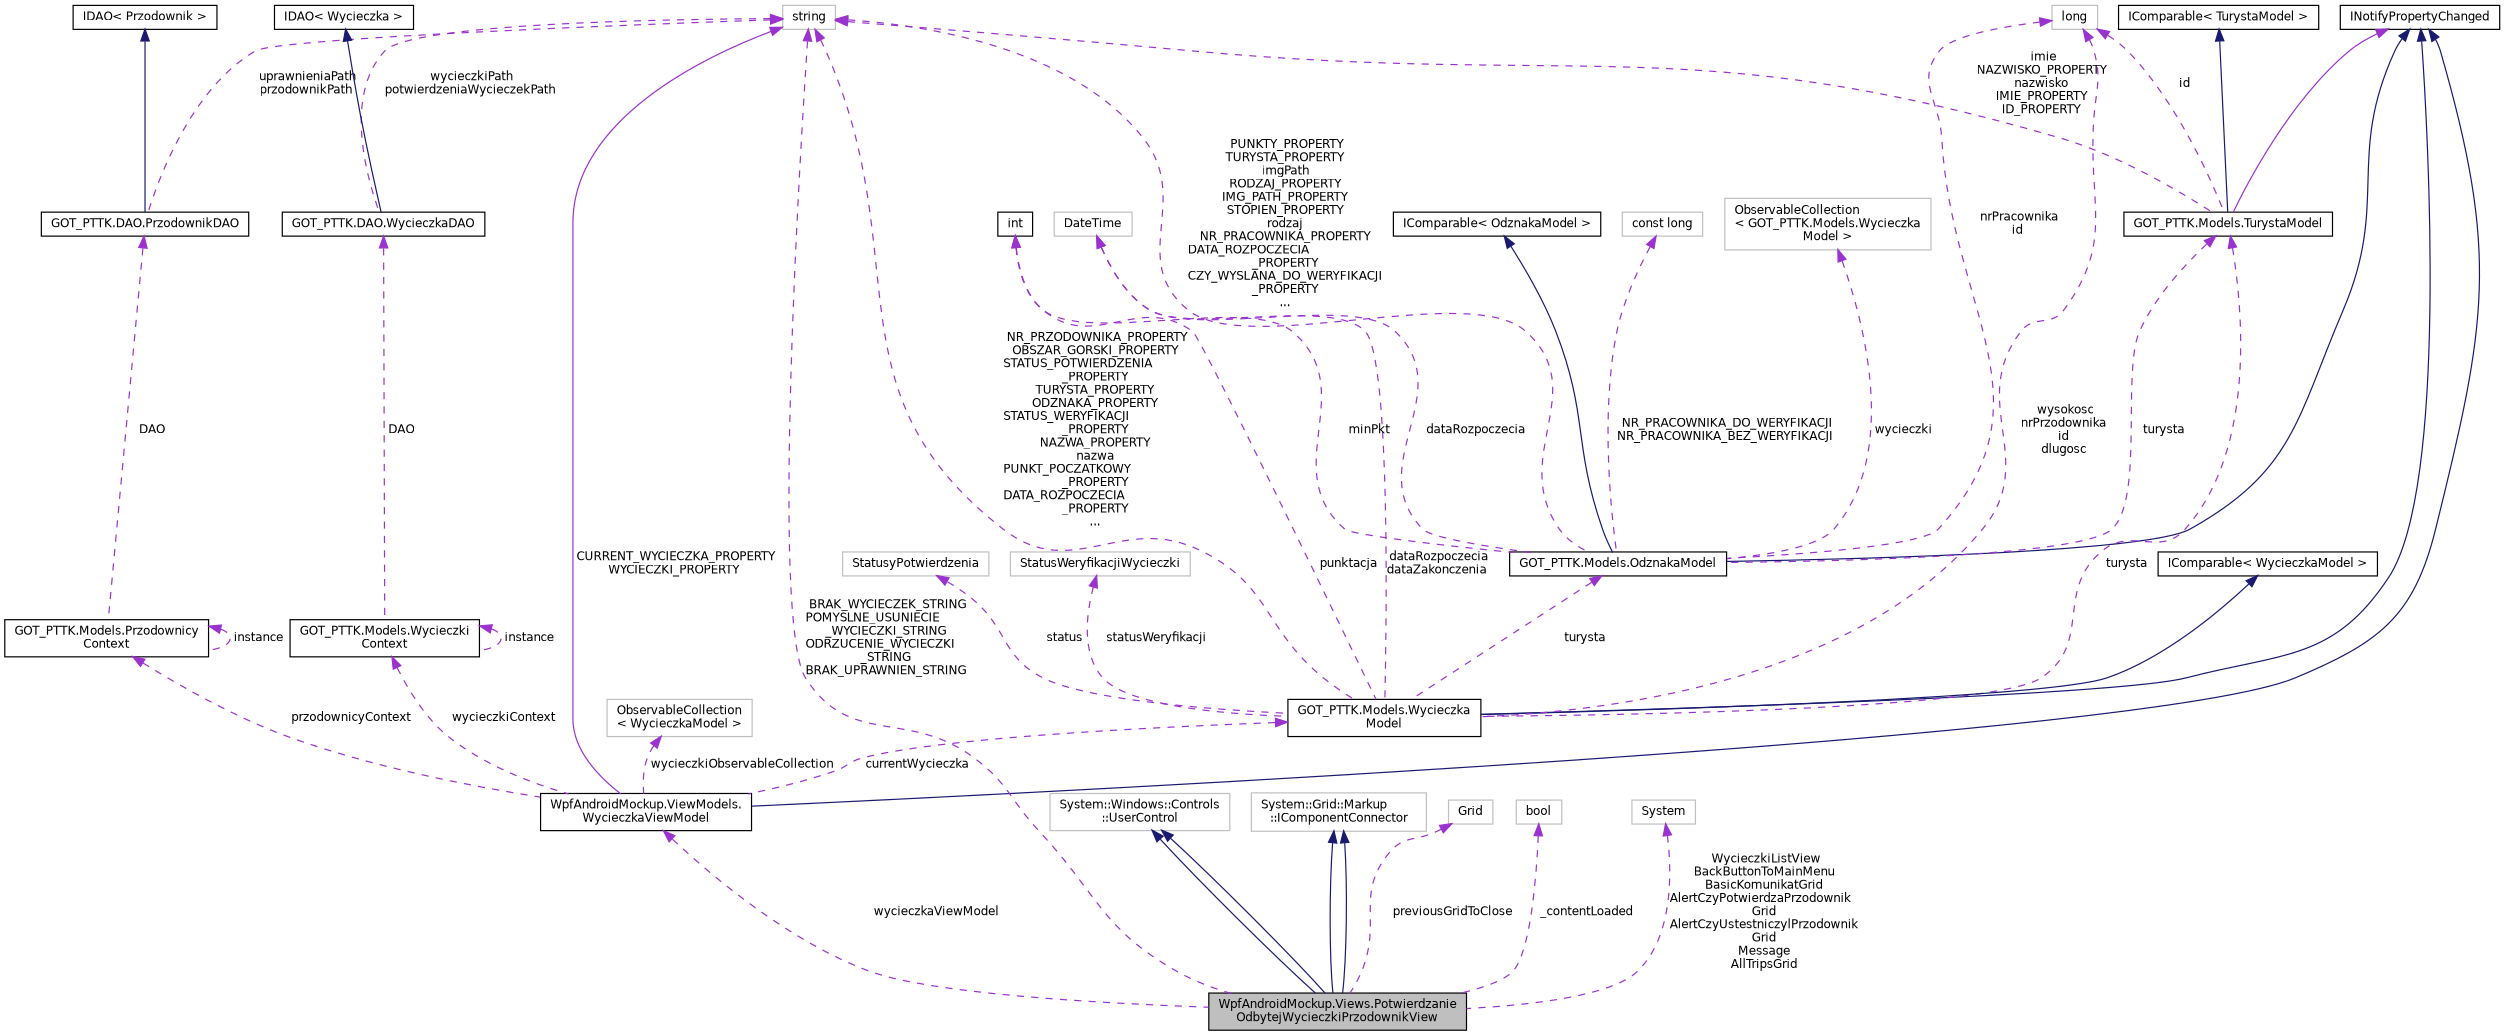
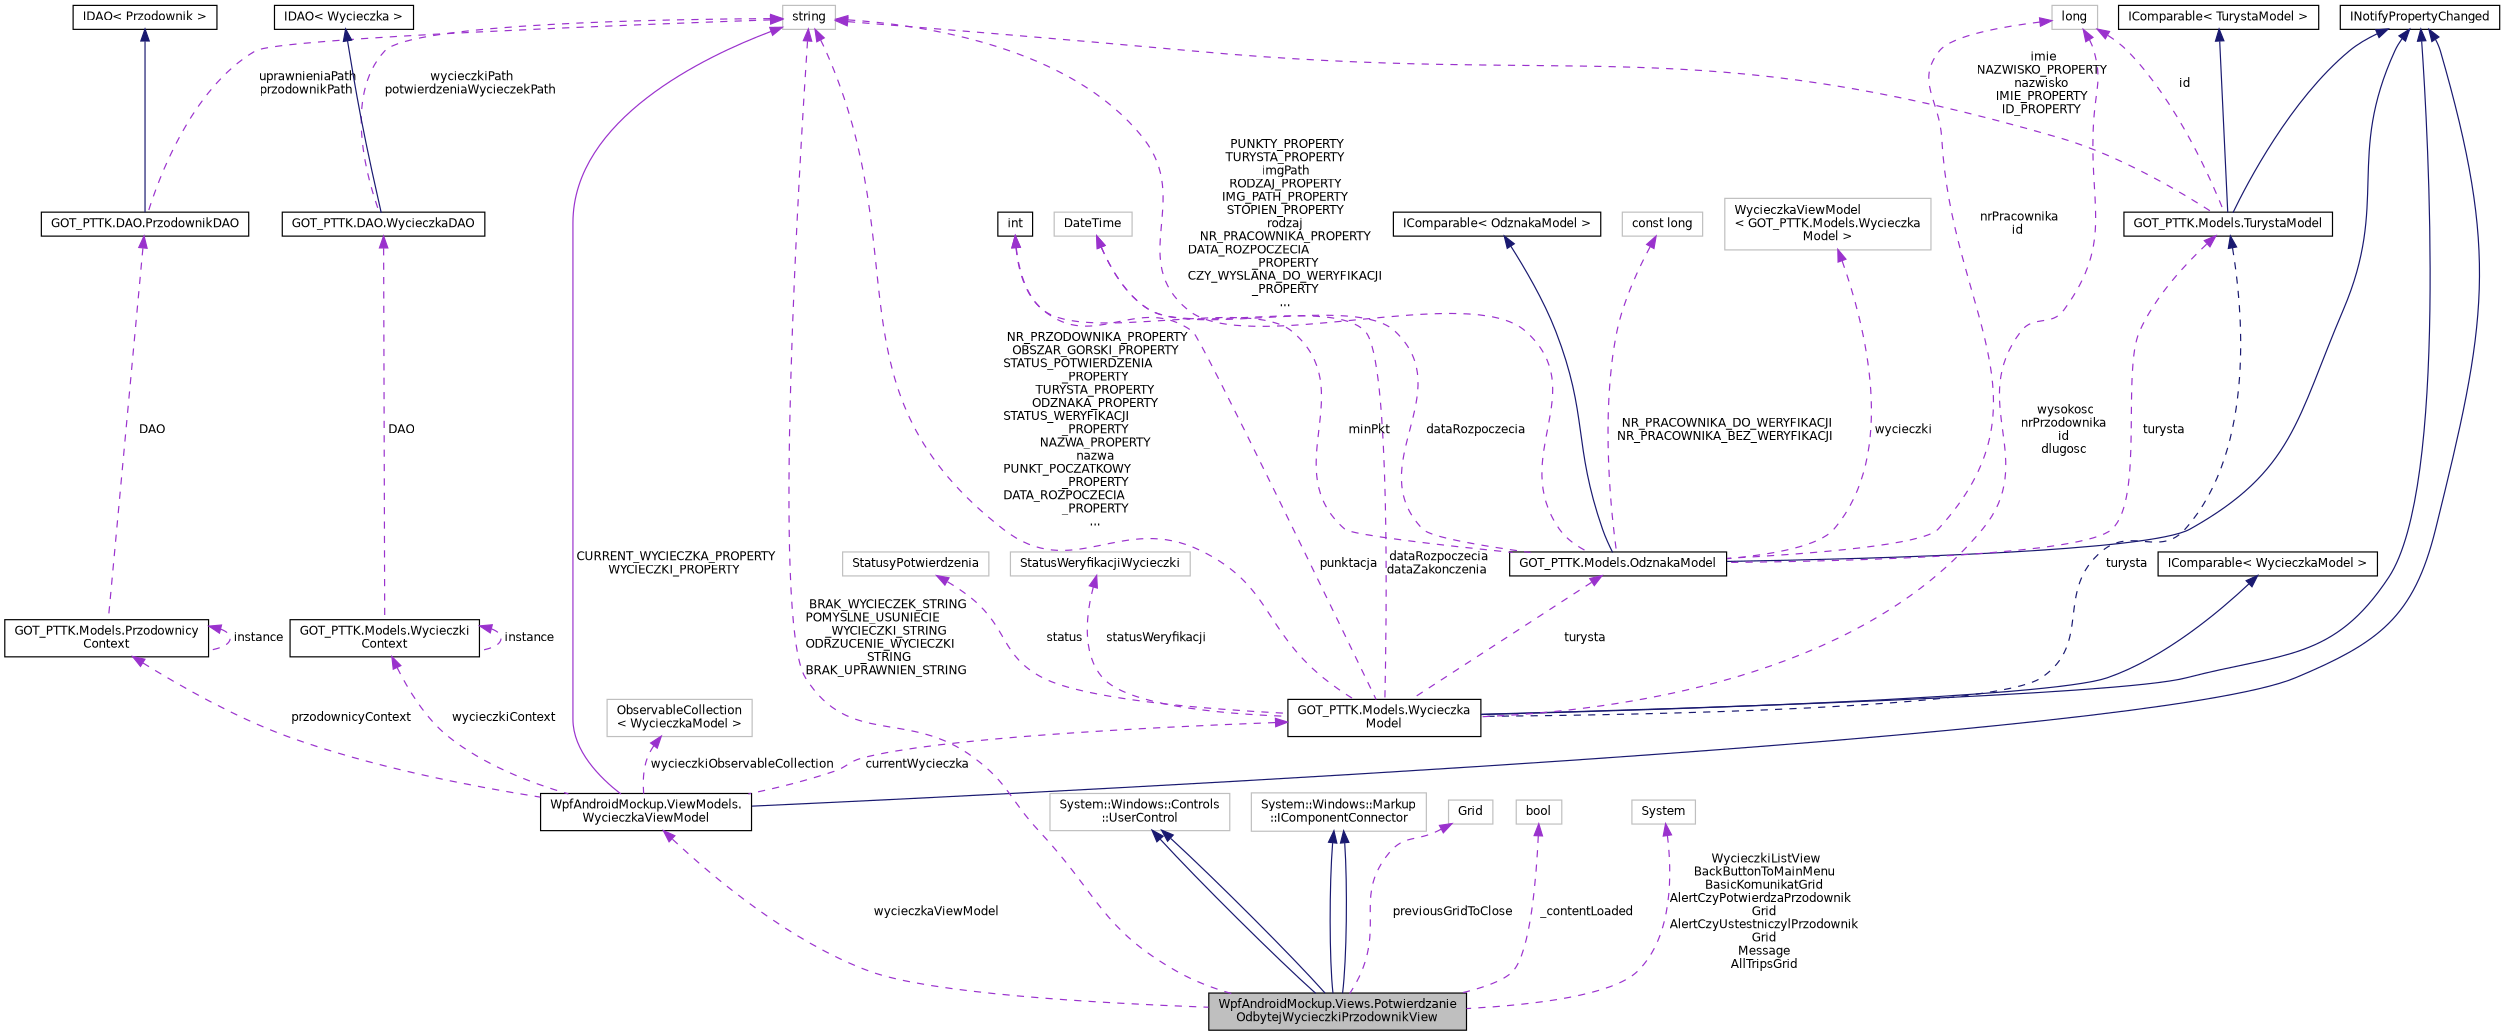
edge "GOT_PTTK.Models.TurystaModel" -> "INotifyPropertyChanged": color darkorchid3 -> midnightblue
node "ObservableCollection < GOT_PTTK.Models.Wycieczka Model >": label "ObservableCollection < GOT_PTTK.Models.Wycieczka Model >" -> "WycieczkaViewModel < GOT_PTTK.Models.Wycieczka Model >"
edge "GOT_PTTK.Models.Wycieczka Model" -> "GOT_PTTK.Models.TurystaModel": color darkorchid3 -> midnightblue
node "System::Grid::Markup ::IComponentConnector": label "System::Grid::Markup ::IComponentConnector" -> "System::Windows::Markup ::IComponentConnector"
